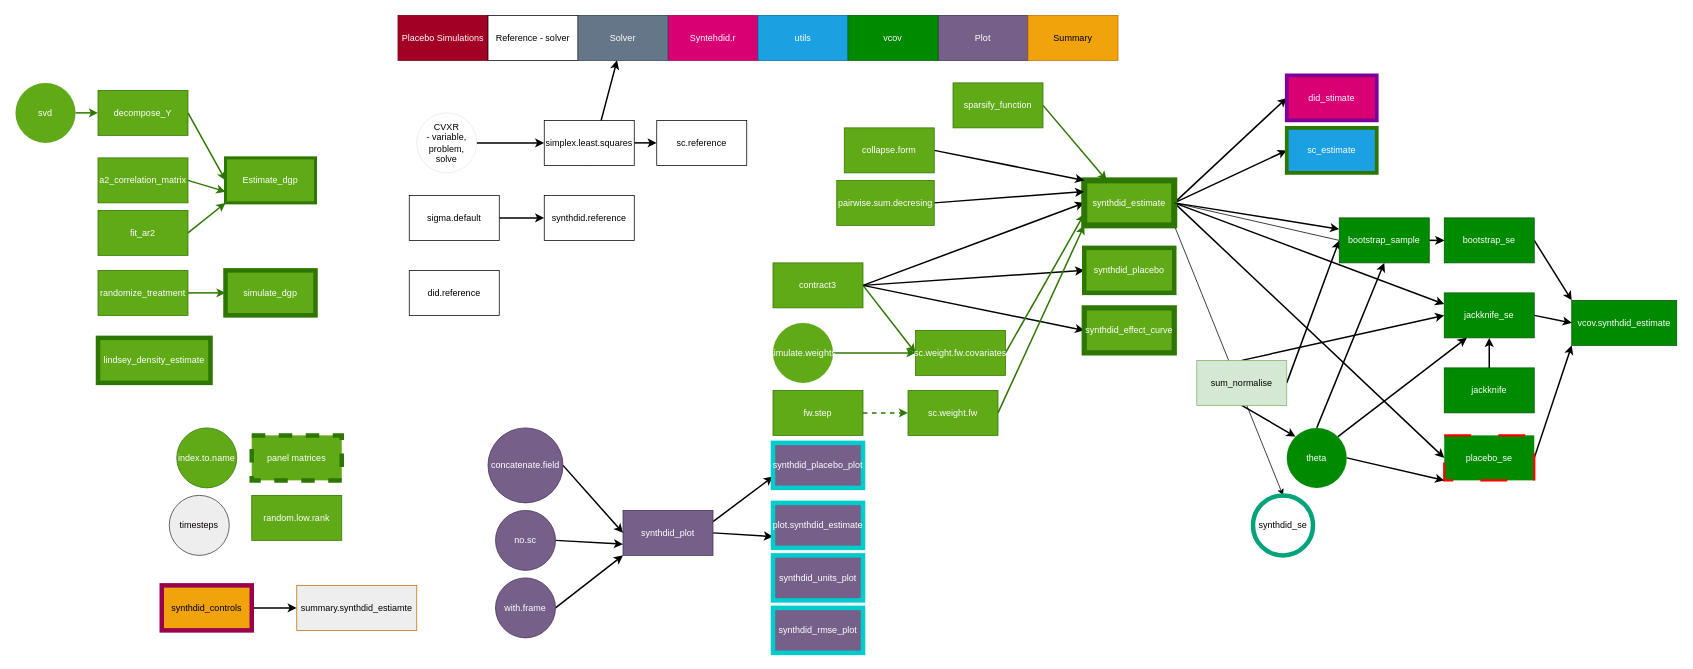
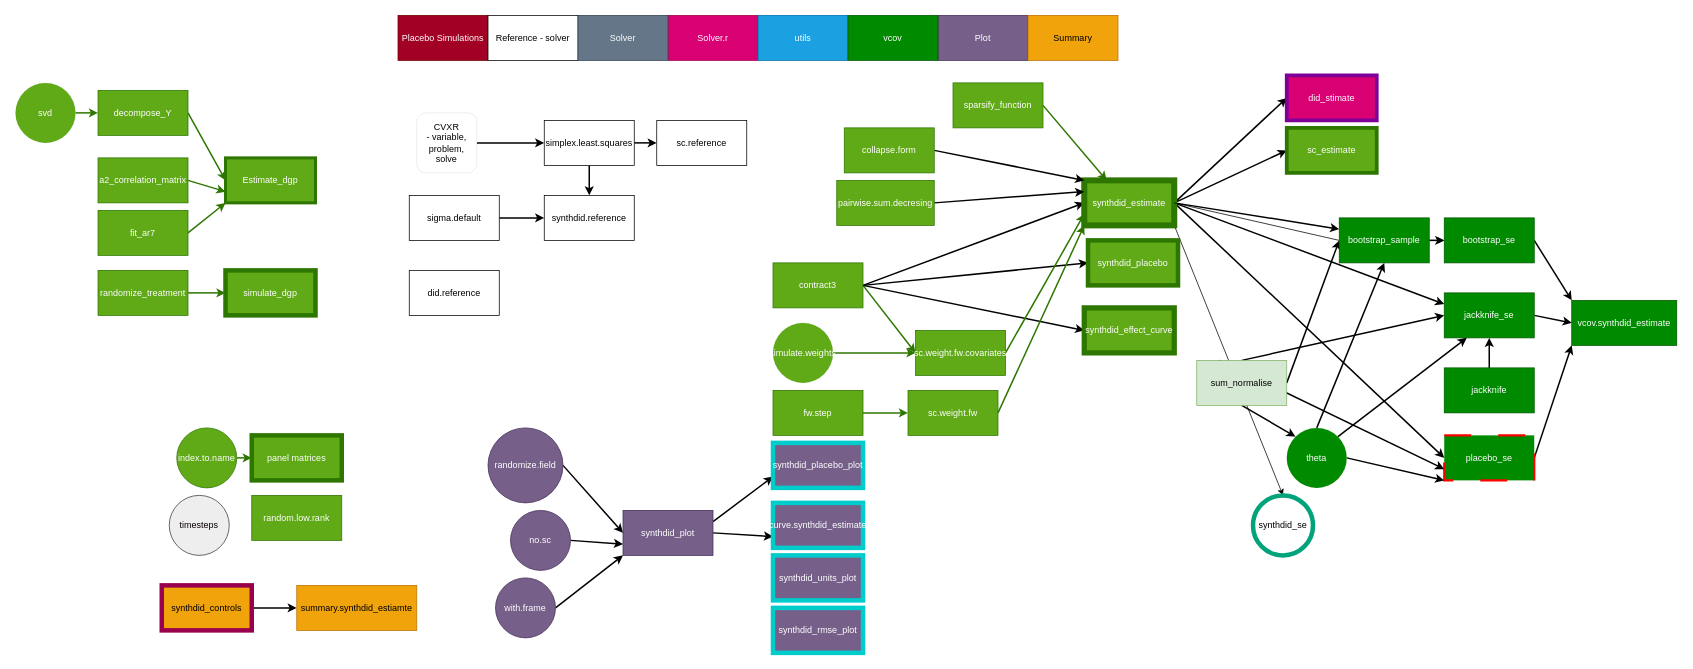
node "Syntehdid.r": label "Syntehdid.r" -> "Solver.r"
edge "simplex.least.squares" -> "Solver": now "simplex.least.squares" -> "synthdid.reference"
node "CVXR - variable, problem, solve": shape ellipse -> rounded rectangle
node "sc_estimate": fillcolor #1ba1e2 -> #60a917
node "fit_ar2": label "fit_ar2" -> "fit_ar7"
node "synthdid_placebo": moved (1129, 270) -> (1133, 263)
node "lindsey_density_estimate": removed
edge "fw.step" -> "sc.weight.fw": style dashed -> solid
edge "sum_normalise" -> "placebo_se": added
edge "index.to.name" -> "panel matrices": added
node "panel matrices": style dashed -> solid
node "concatenate.field": label "concatenate.field" -> "randomize.field"
node "plot.synthdid_estimate": label "plot.synthdid_estimate" -> "curve.synthdid_estimate"
node "no.sc": moved (525, 540) -> (540, 540)
node "summary.synthdid_estiamte": fillcolor #eeeeee -> #f0a30a
